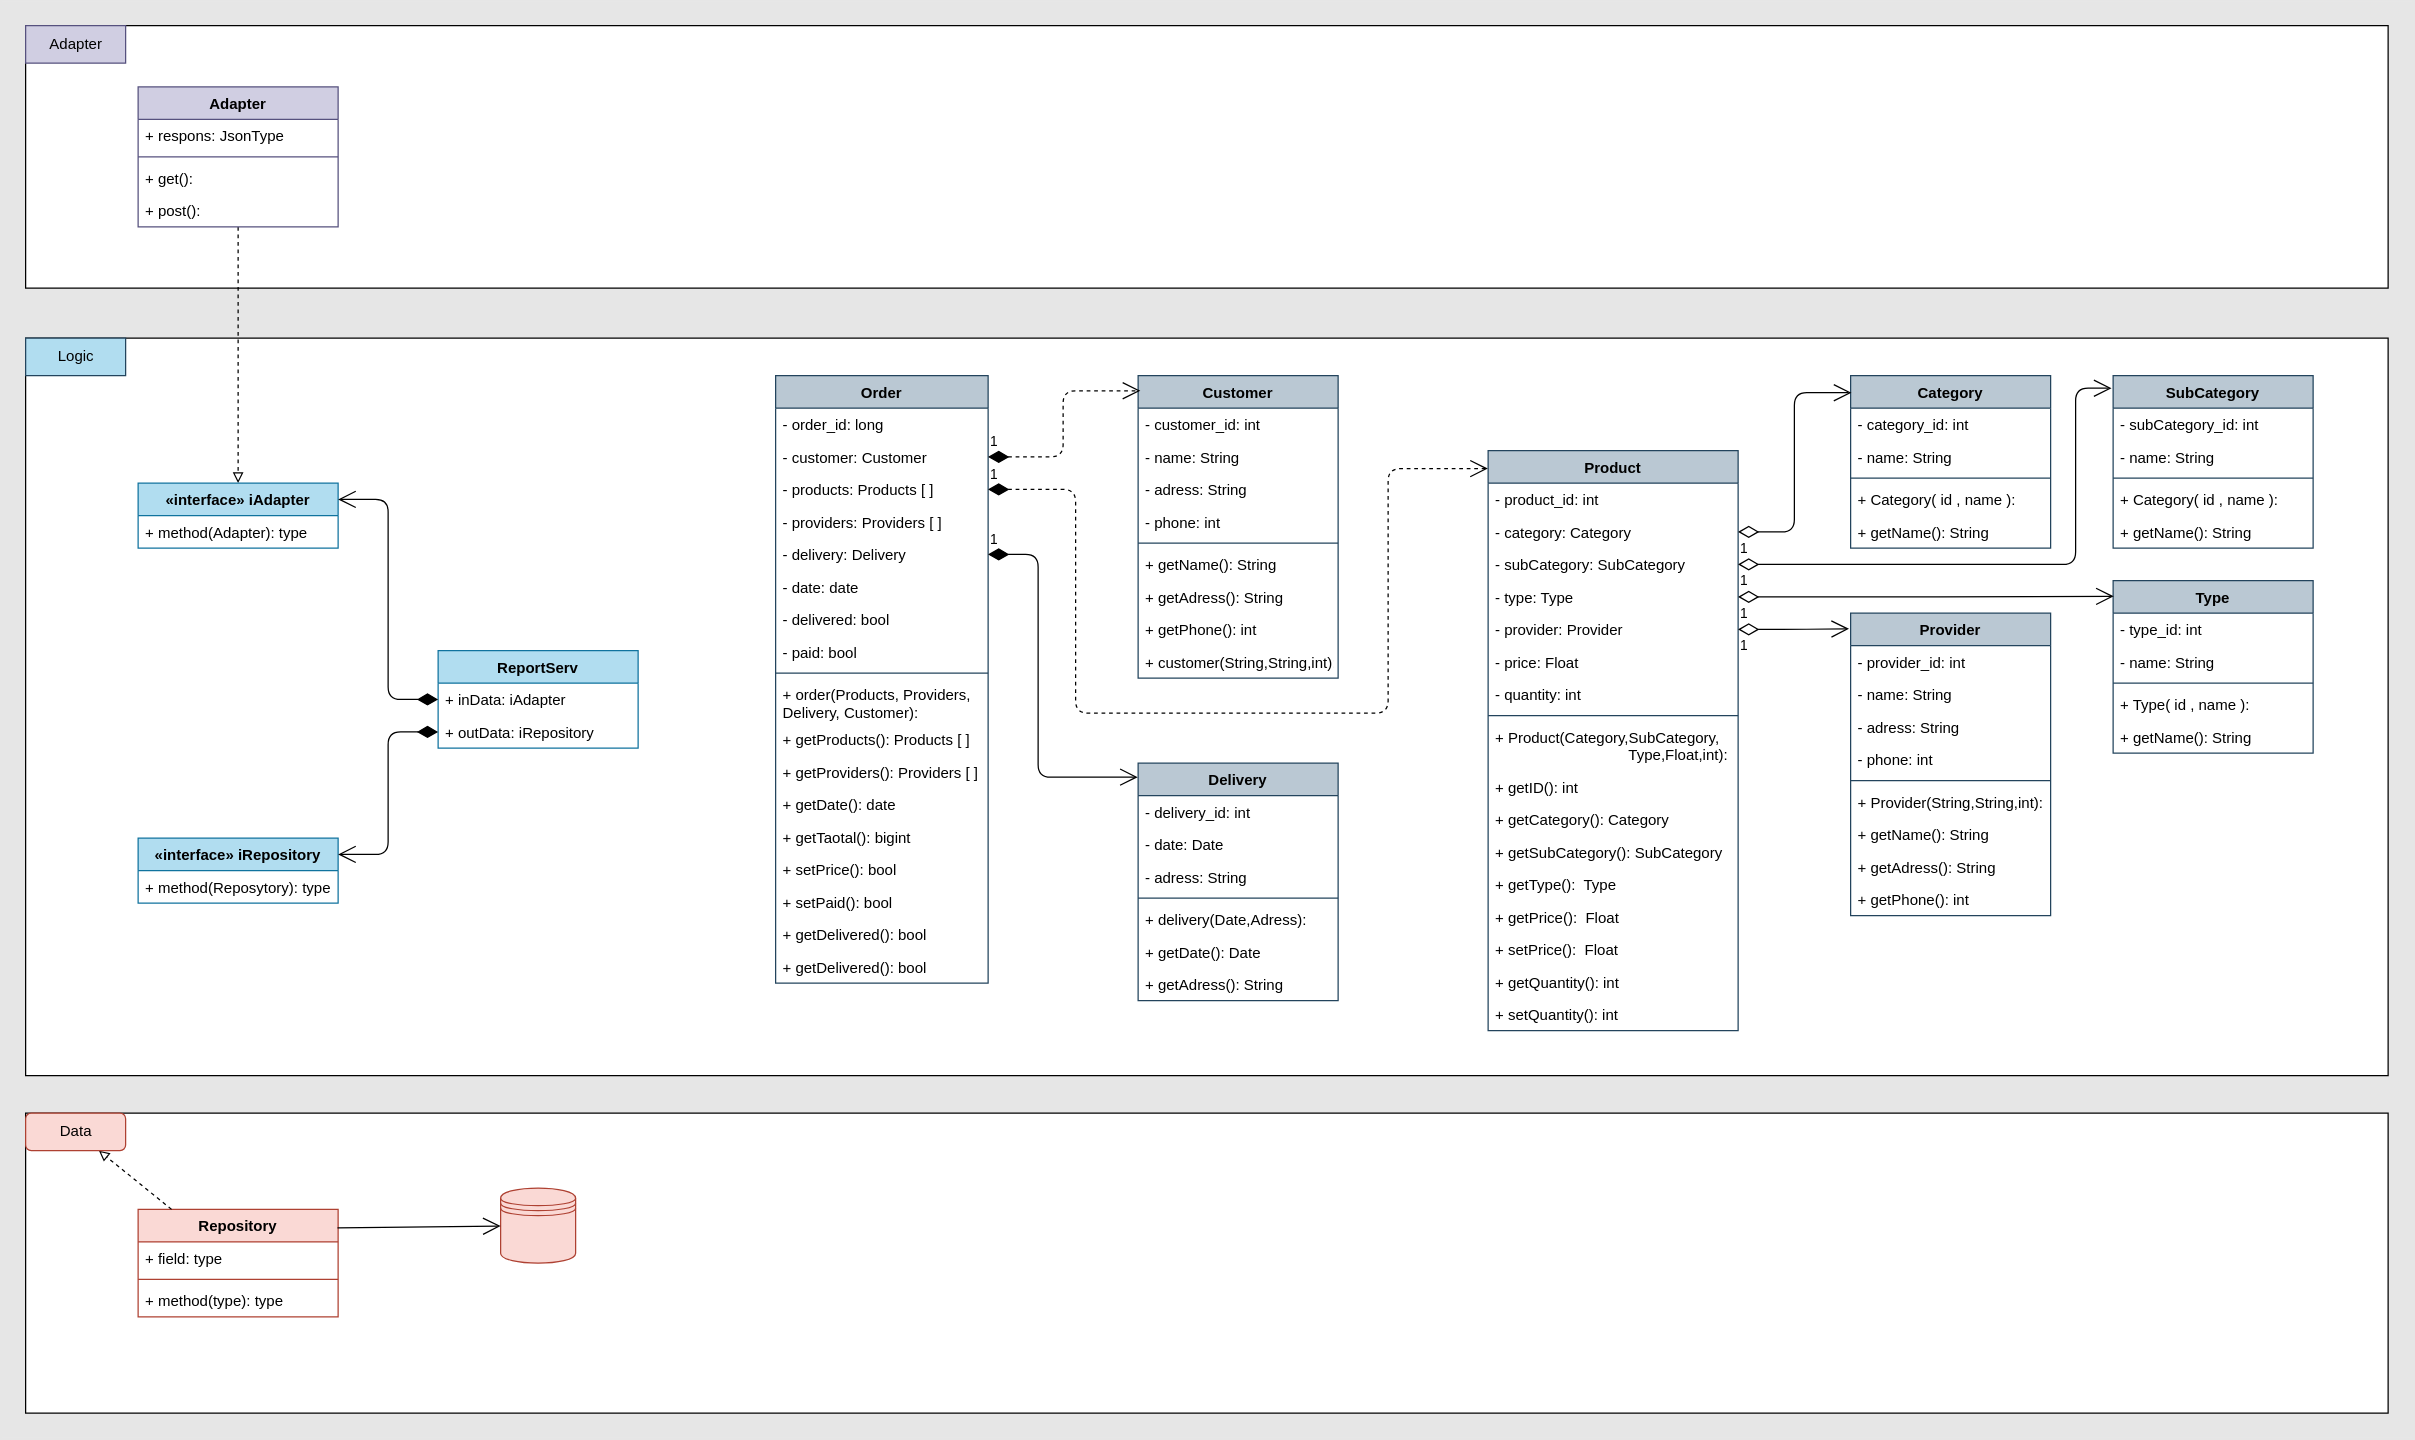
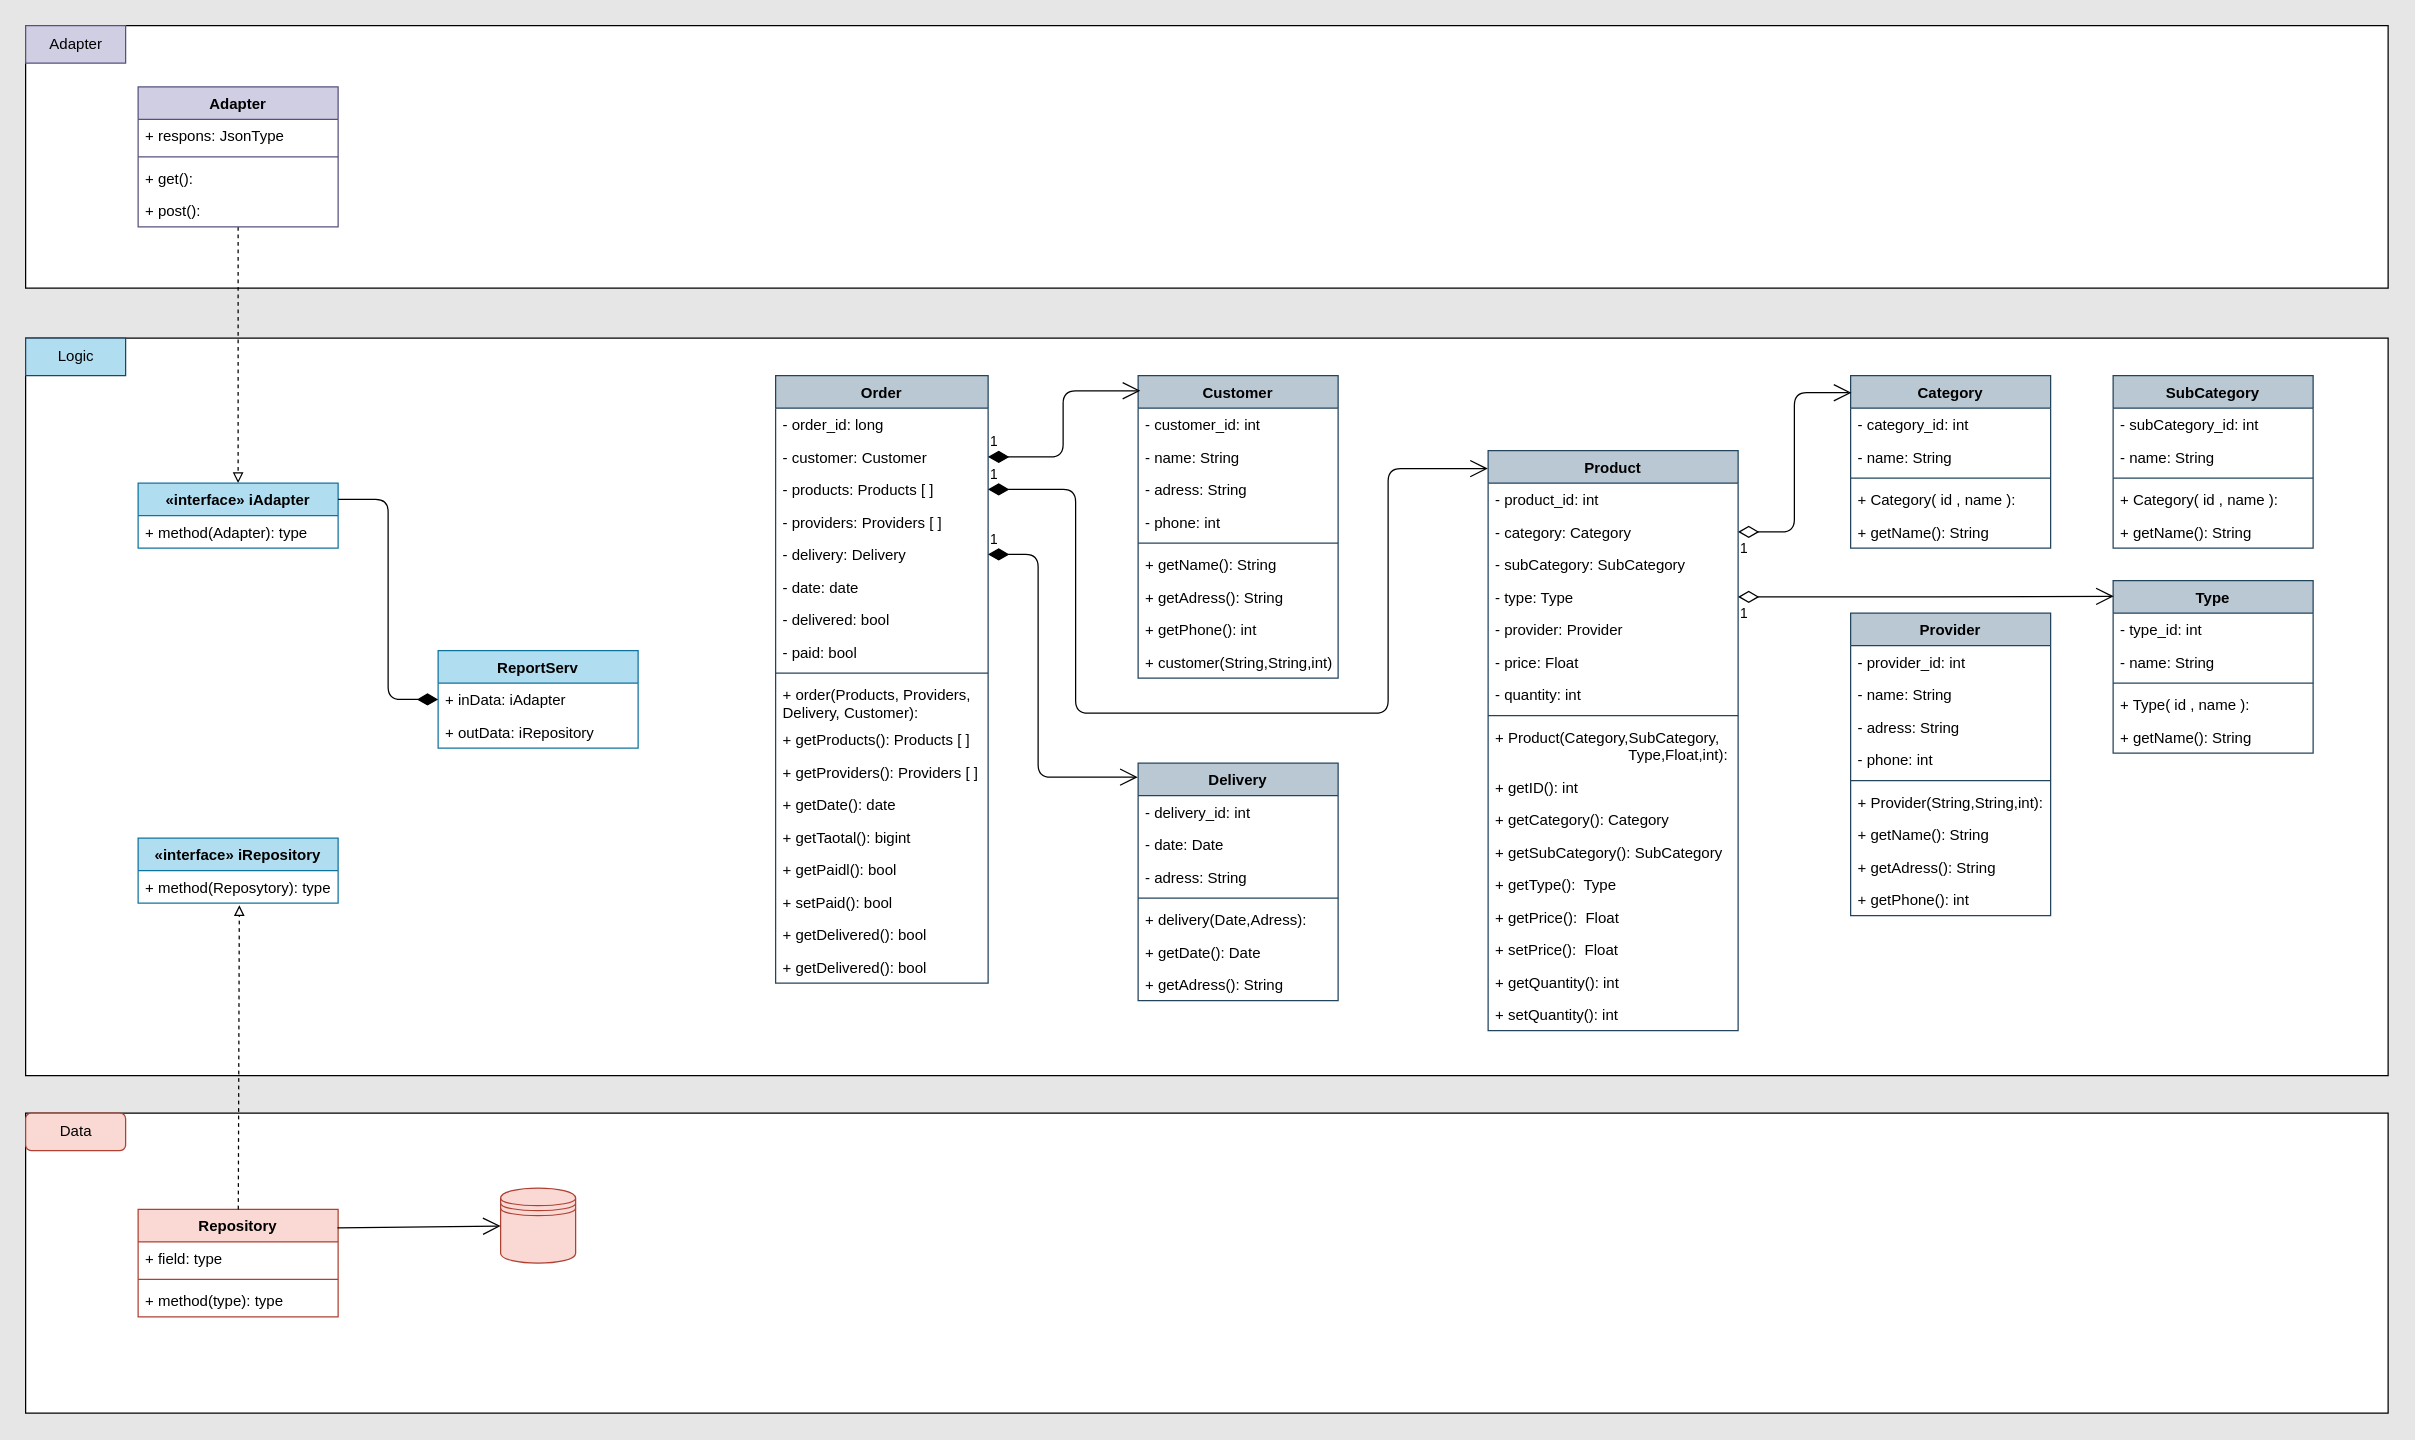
edge "- customer: Customer" -- "Customer": style dashed -> solid
edge "«interface» iAdapter" -- "+ inData: iAdapter": arrowhead open -> none
edge "SubCategory" -- "- subCategory: SubCategory": removed, label "1"
edge "- provider: Provider" -- "Provider": removed, label "1"
edge "- products: Products [ ]" -- "Product": style dashed -> solid
edge "+ outData: iRepository" -- "«interface» iRepository": removed
node "+ setPrice(): bool": label "+ setPrice(): bool" -> "+ getPaidl(): bool"
edge "Repository" -> "Data": now "Repository" -> "+ method(Reposytory): type"
